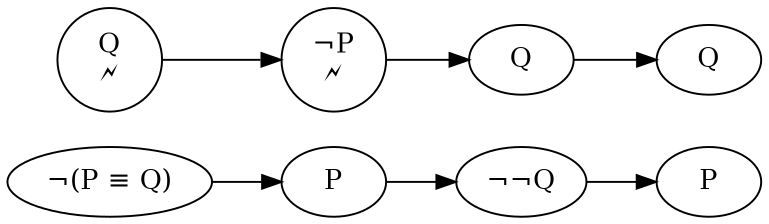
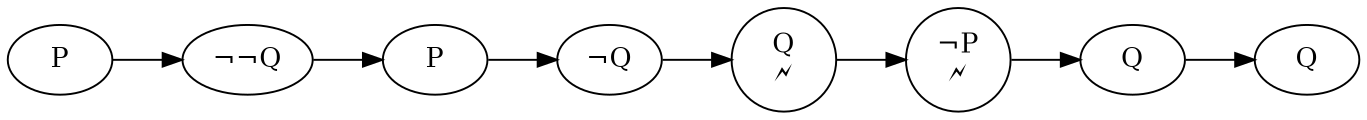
node "¬Q": added
node "¬(P ≡ Q)": removed
